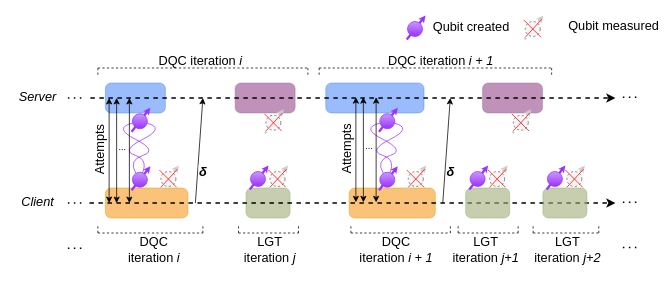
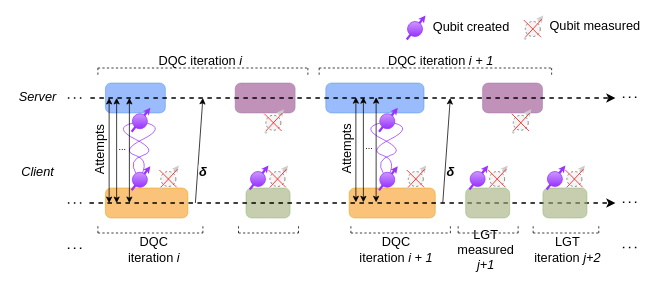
node "Qubit measured": moved (614, 27) -> (595, 27)
node "Client": moved (38, 203) -> (38, 173)
node "LGT iteration j": removed
node "LGT iteration j+1": label "LGT iteration j+1" -> "LGT measured j+1"
